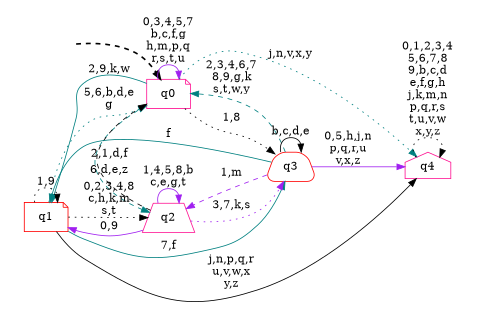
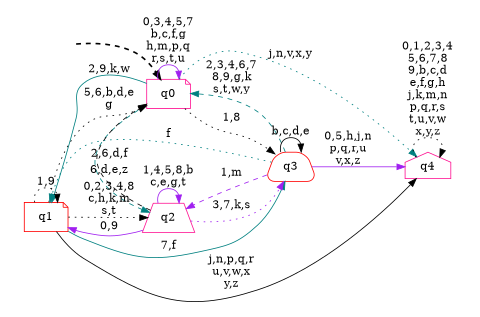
edge "q1" -> "q0": color teal -> black
edge "q3" -> "q1": style solid -> dotted
edge "q2" -> "q0": label "2,1,d,f" -> "2,6,d,f"
